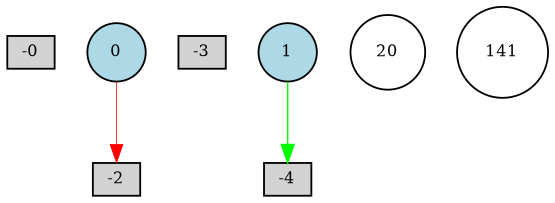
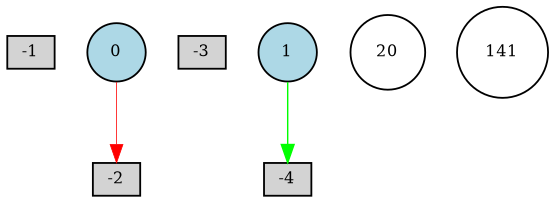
node "-0": label "-0" -> "-1"
